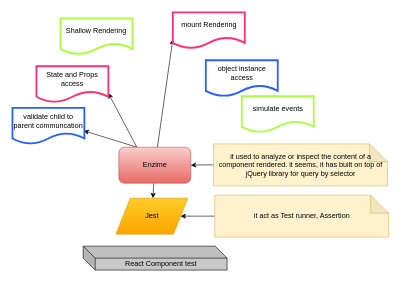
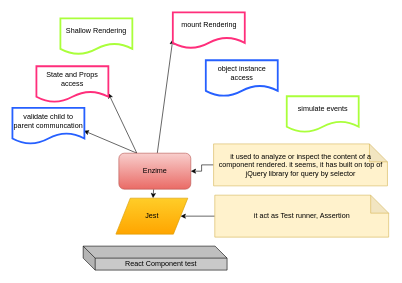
node "simulate events": moved (278, 114) -> (323, 114)
node "Enzime": moved (155, 165) -> (155, 171)
